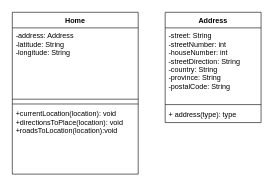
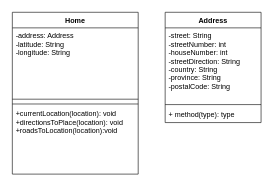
node "+ address(type): type": label "+ address(type): type" -> "+ method(type): type"
